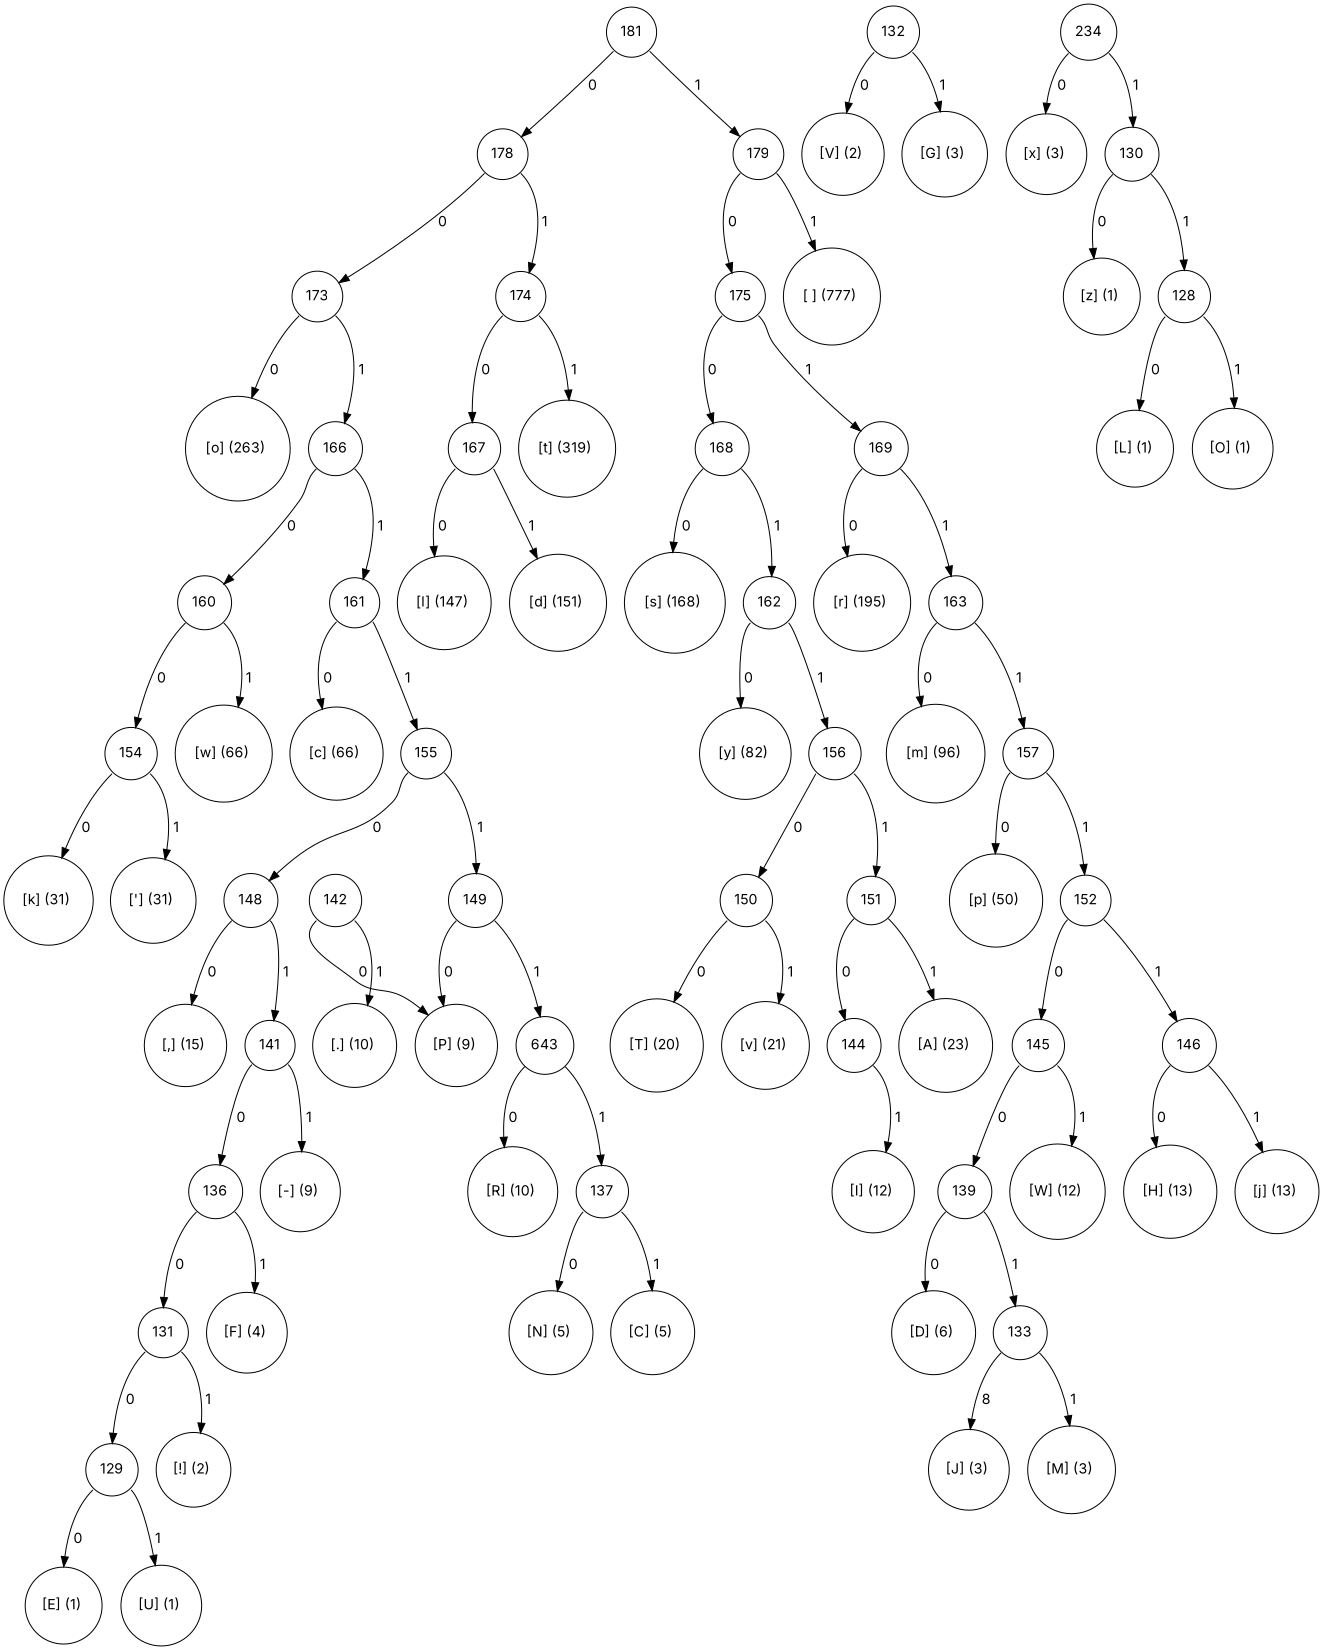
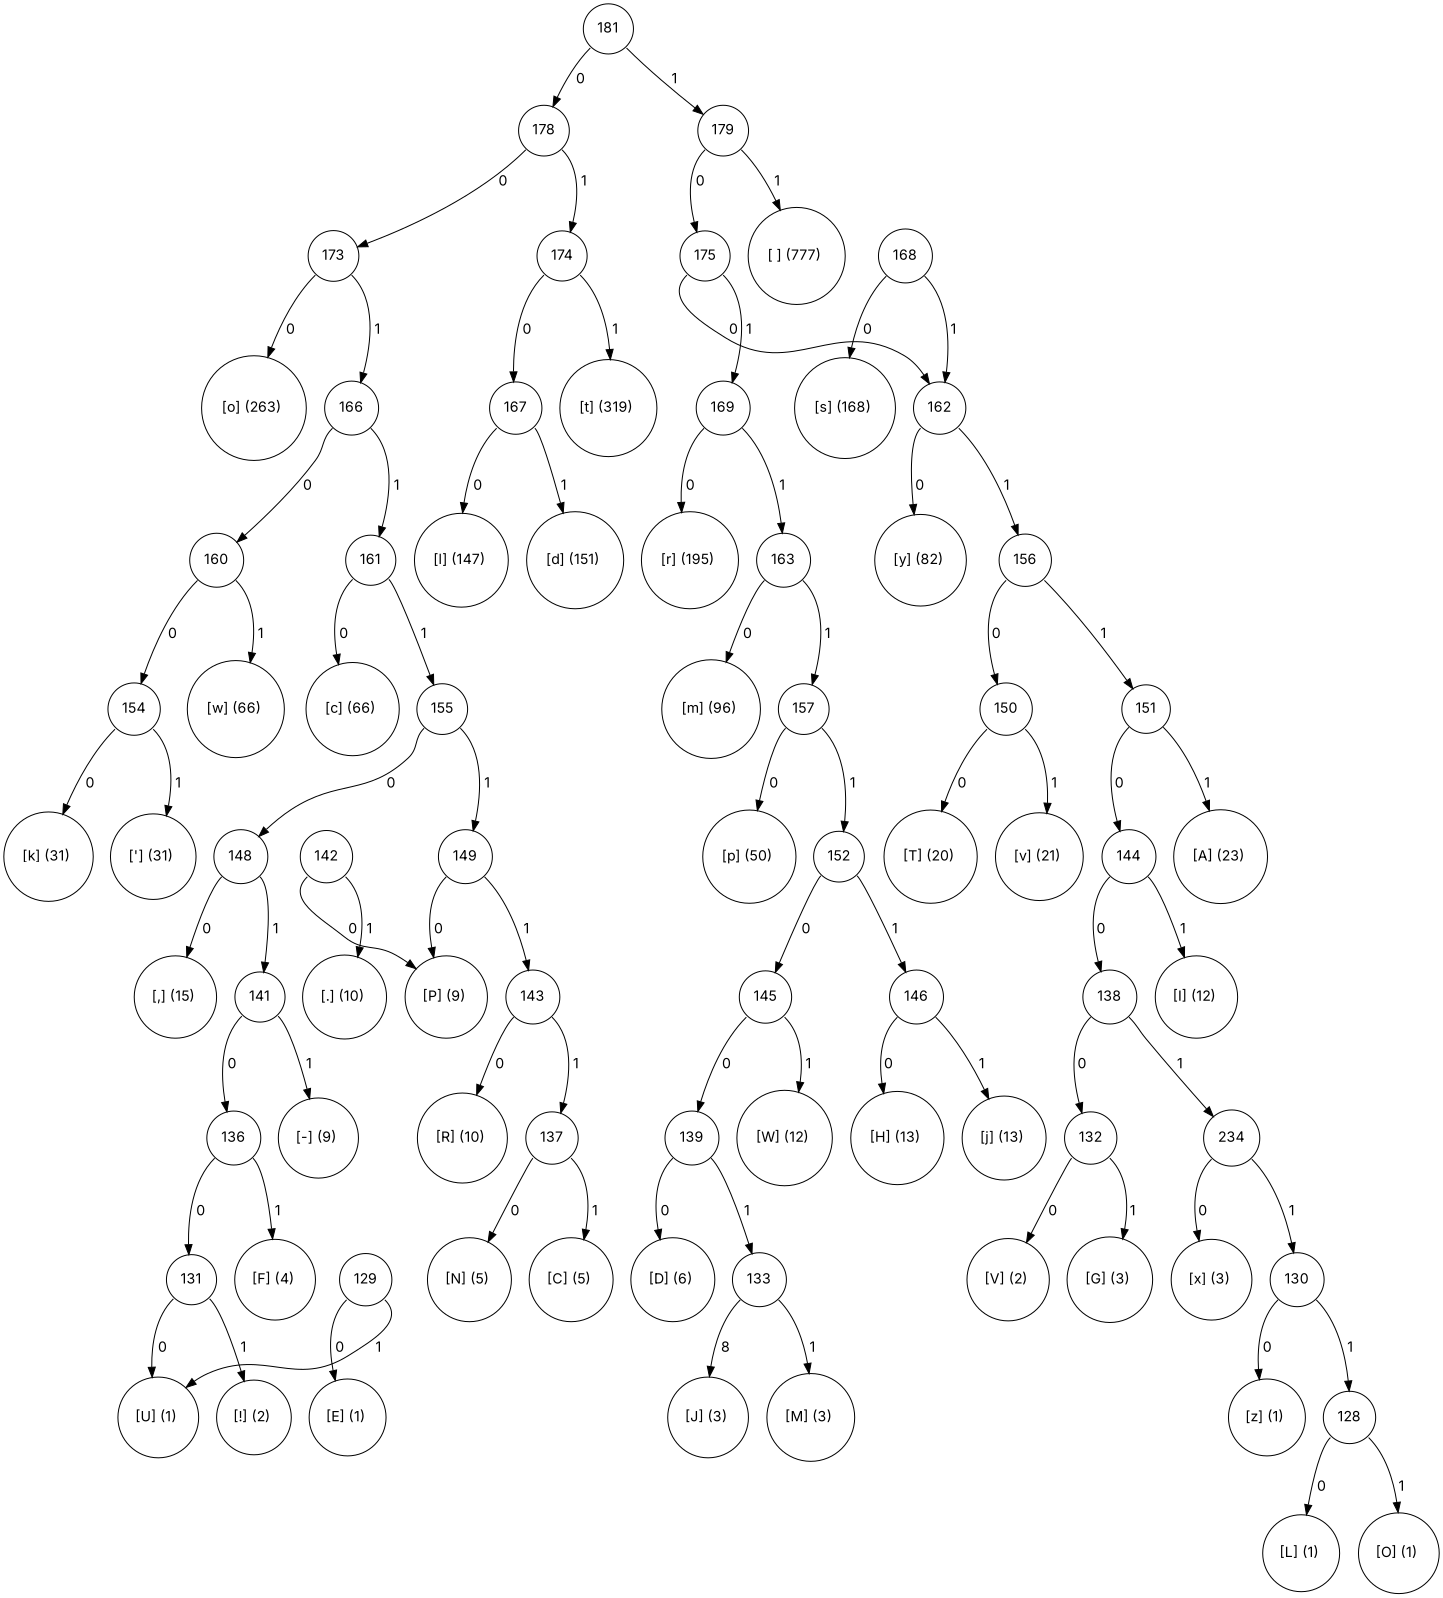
edge "175" -> "168": now "175" -> "162"
node "138": added
node "643": label "643" -> "143"
edge "131" -> "129": now "131" -> "[U] (1)"
